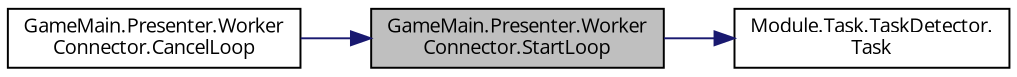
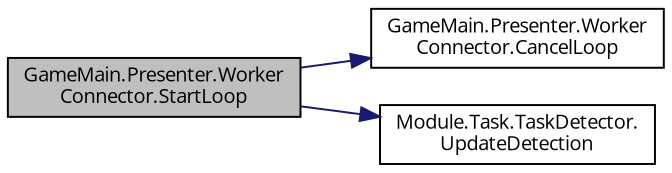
edge "GameMain.Presenter.Worker Connector.CancelLoop" -> "GameMain.Presenter.Worker Connector.StartLoop": reversed
node "Module.Task.TaskDetector. Task": label "Module.Task.TaskDetector. Task" -> "Module.Task.TaskDetector. UpdateDetection"
